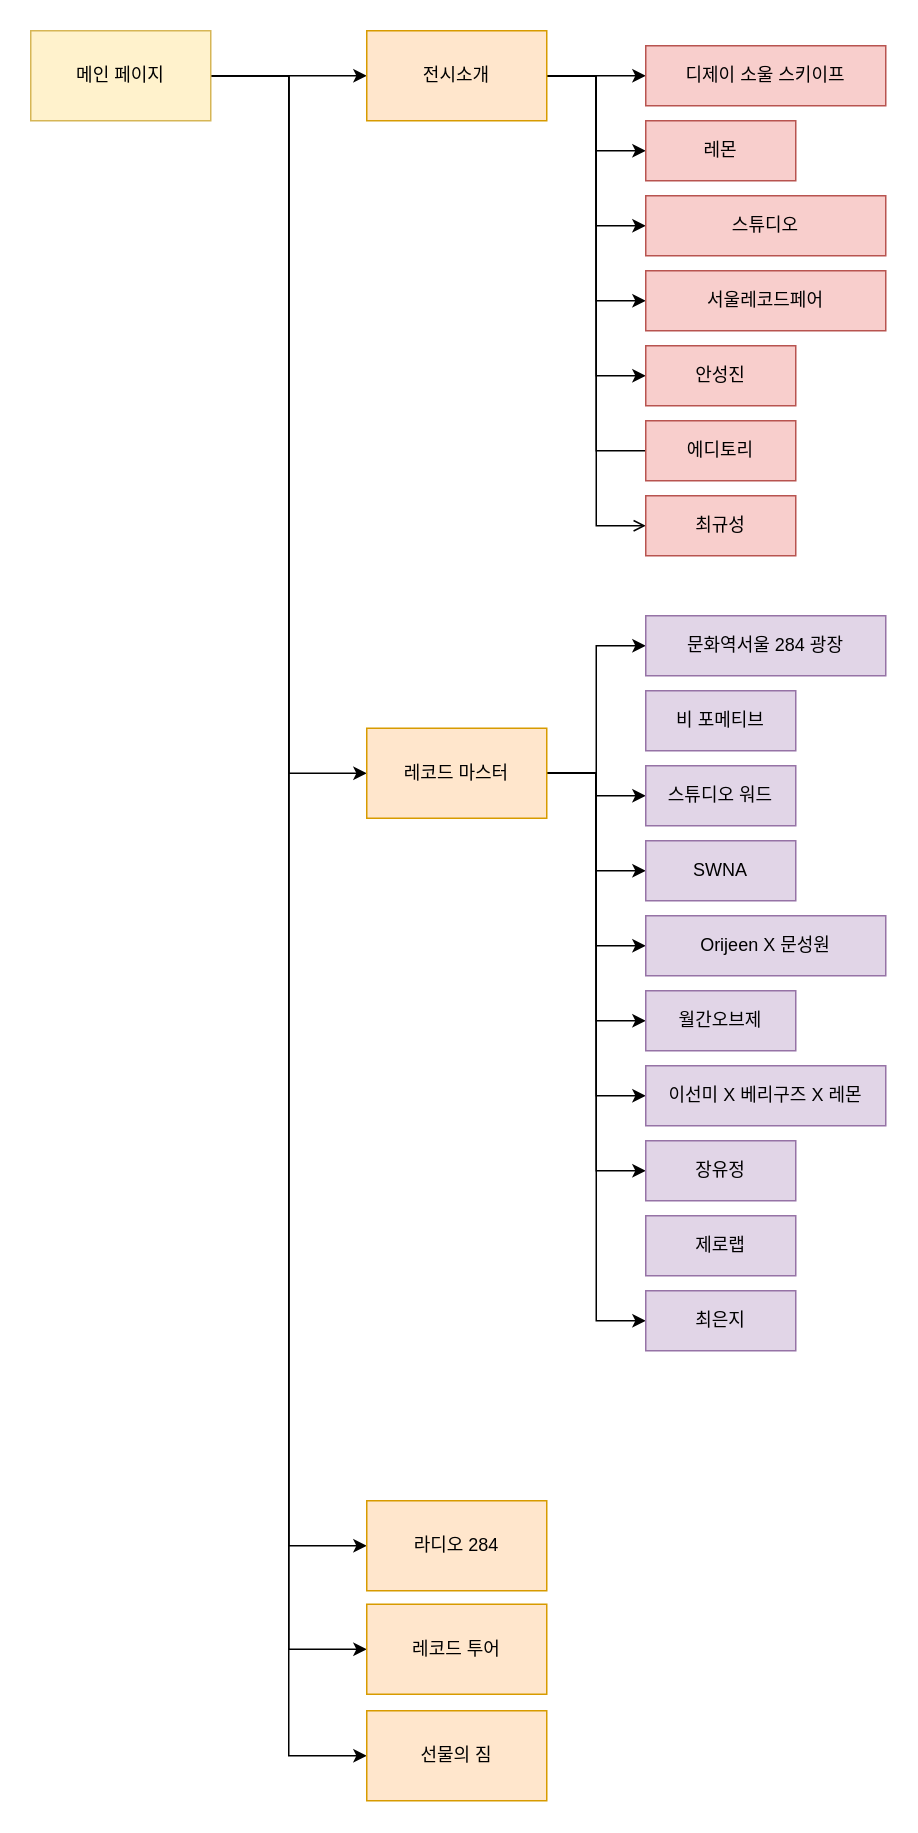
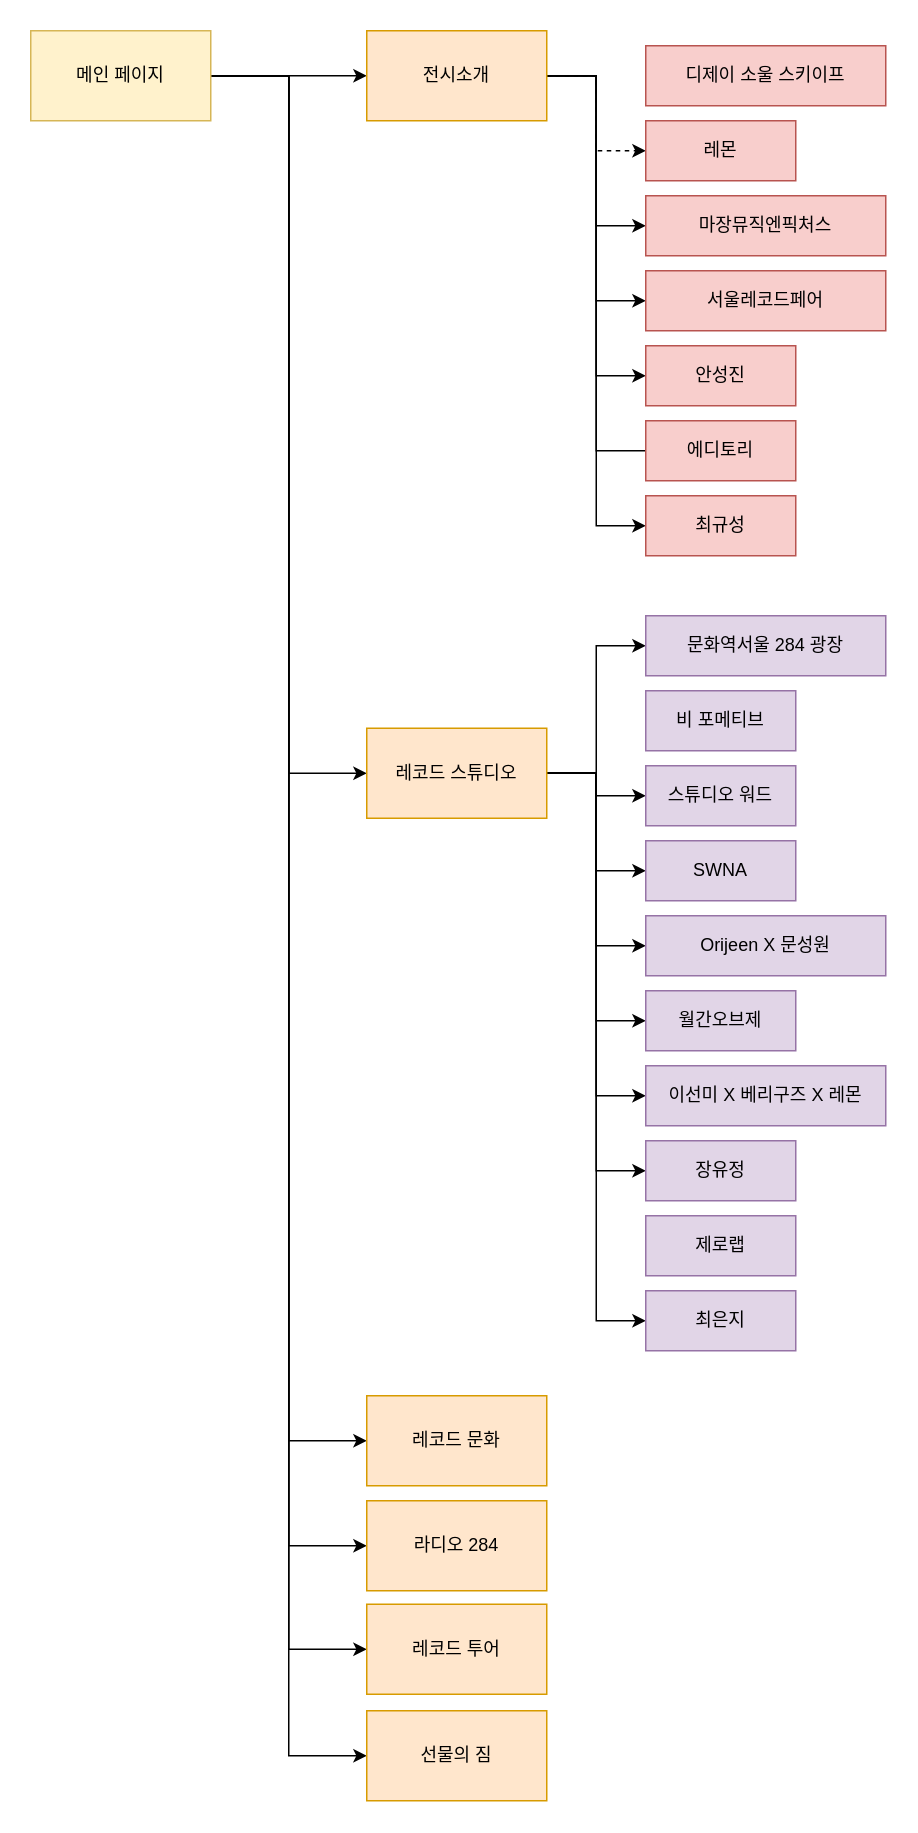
edge "전시소개" -> "디제이 소울 스키이프": removed
edge "전시소개" -> "레몬": style solid -> dashed
node "스튜디오": label "스튜디오" -> "마장뮤직엔픽처스"
edge "전시소개" -> "최규성": arrowhead open -> classic
node "레코드 마스터": label "레코드 마스터" -> "레코드 스튜디오"
edge "메인 페이지" -> "레코드 문화": added
node "레코드 문화": added
